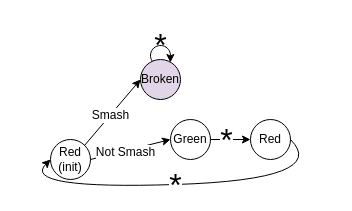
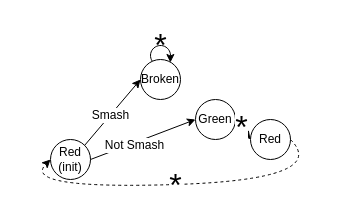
node "Broken": fillcolor #e1d5e7 -> #ffffff
node "Green": moved (191, 140) -> (216, 120)
edge "Red" -> "Red (init)": style solid -> dashed
